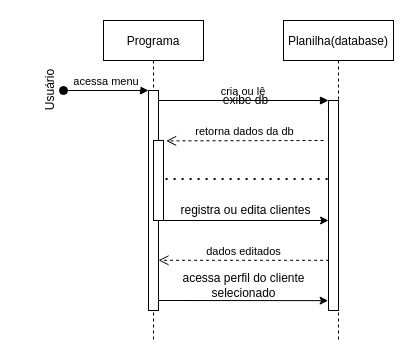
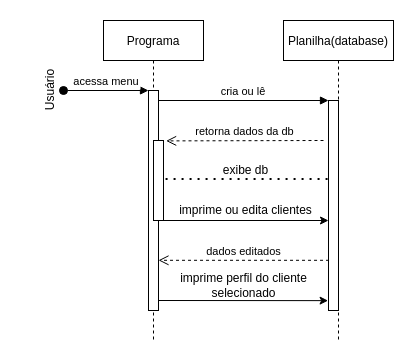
node "exibe db": moved (246, 101) -> (246, 171)
node "registra ou edita clientes": label "registra ou edita clientes" -> "imprime ou edita clientes"
node "acessa perfil do cliente selecionado": label "acessa perfil do cliente selecionado" -> "imprime perfil do cliente selecionado"
